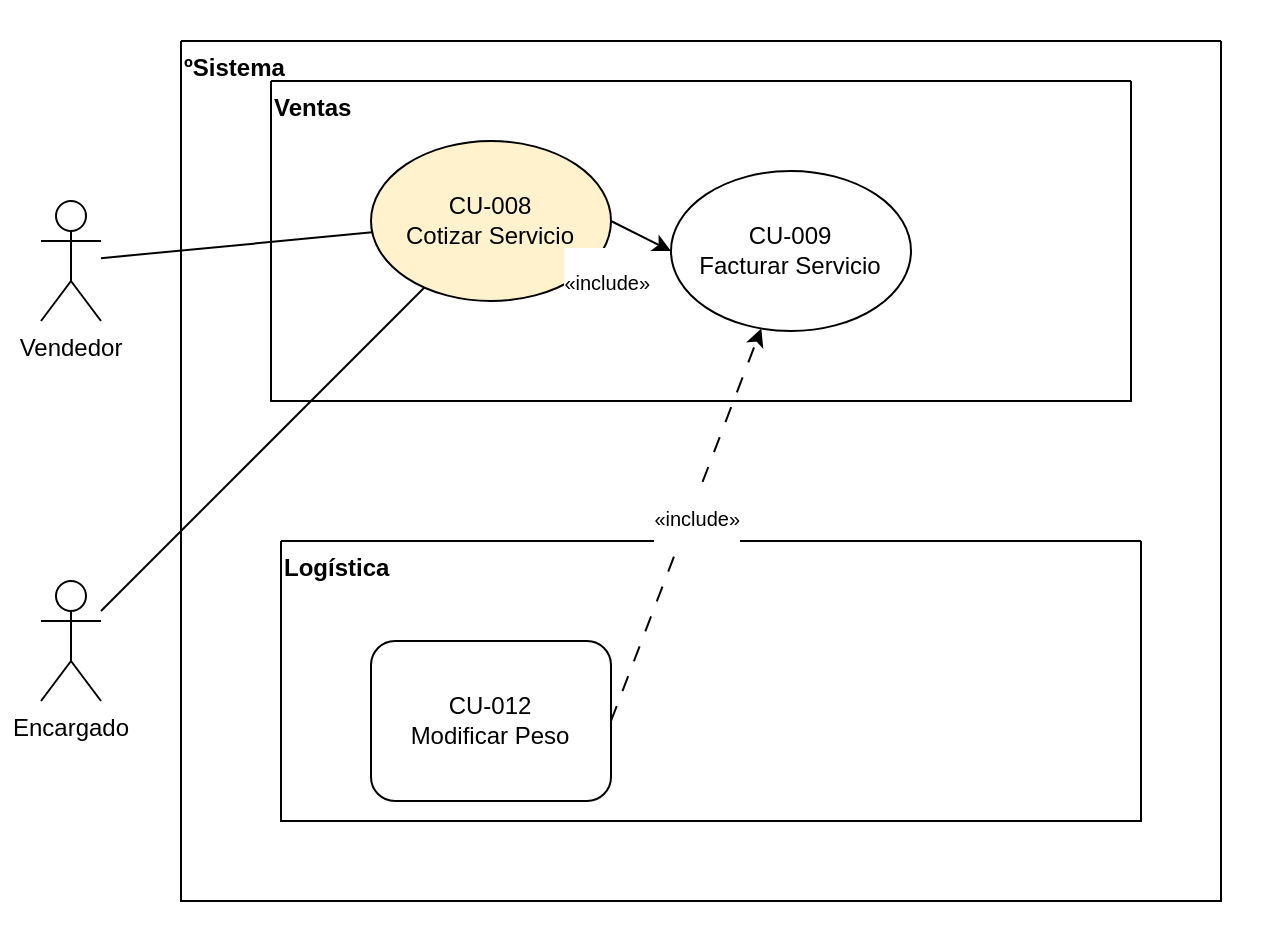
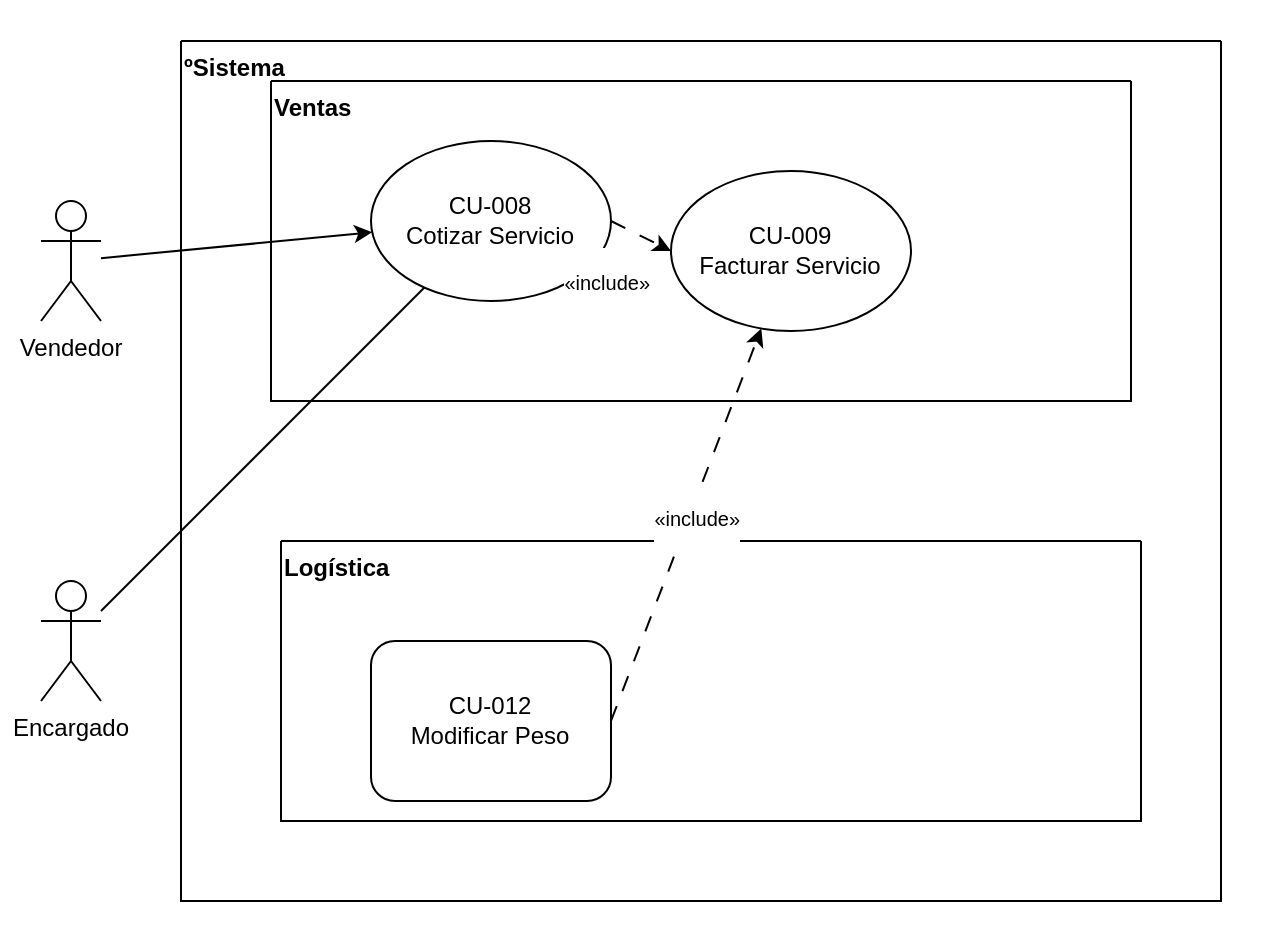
node "CU-008 Cotizar Servicio": fillcolor #fff2cc -> #ffffff
edge "CU-008 Cotizar Servicio" -> "CU-009 Facturar Servicio": style solid -> dashed
edge "CU-008 Cotizar Servicio" -- "Vendedor": arrowhead none -> classic
